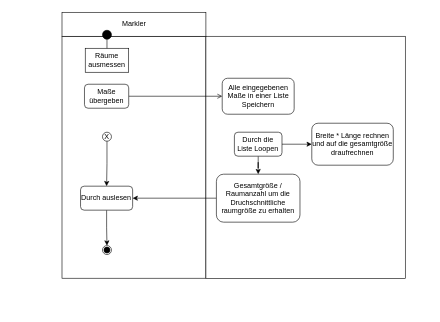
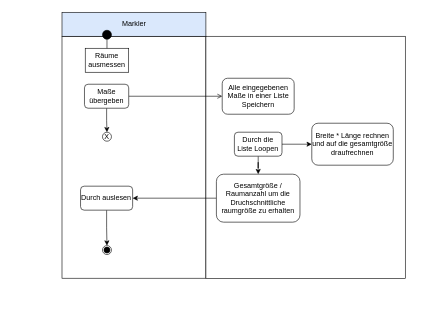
node "Markler": fillcolor #ffffff -> #dae8fc
edge "Maße übergeben" -> "X": added
edge "X" -> "Durch auslesen": removed
